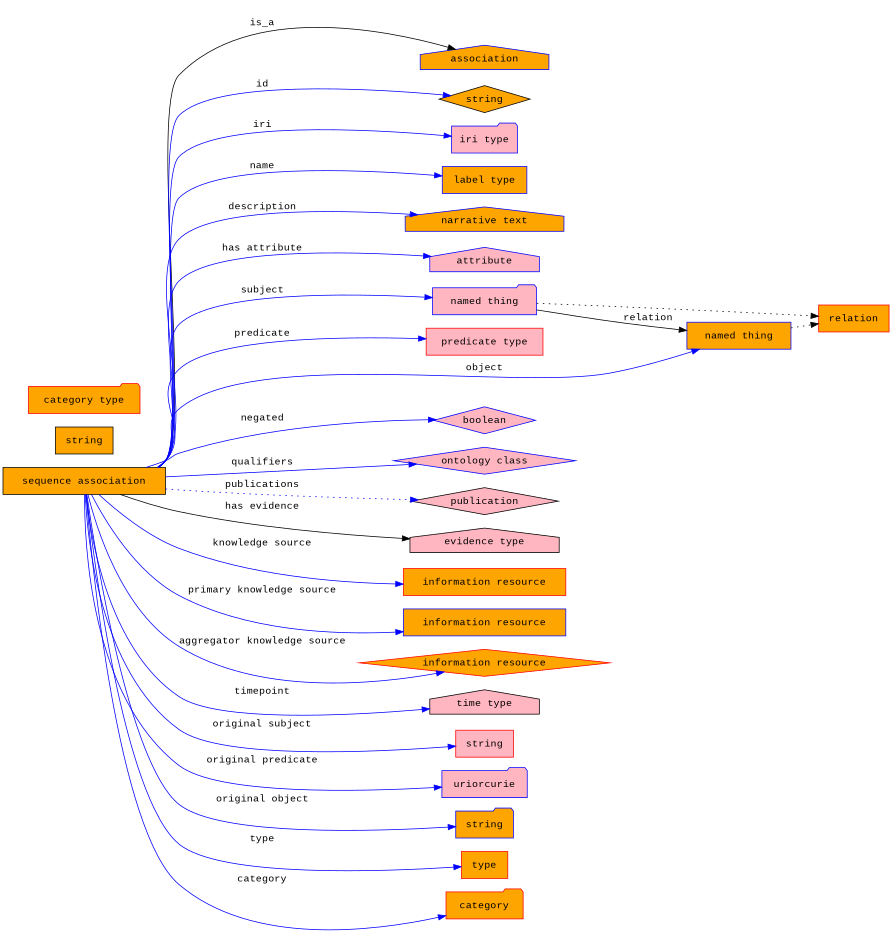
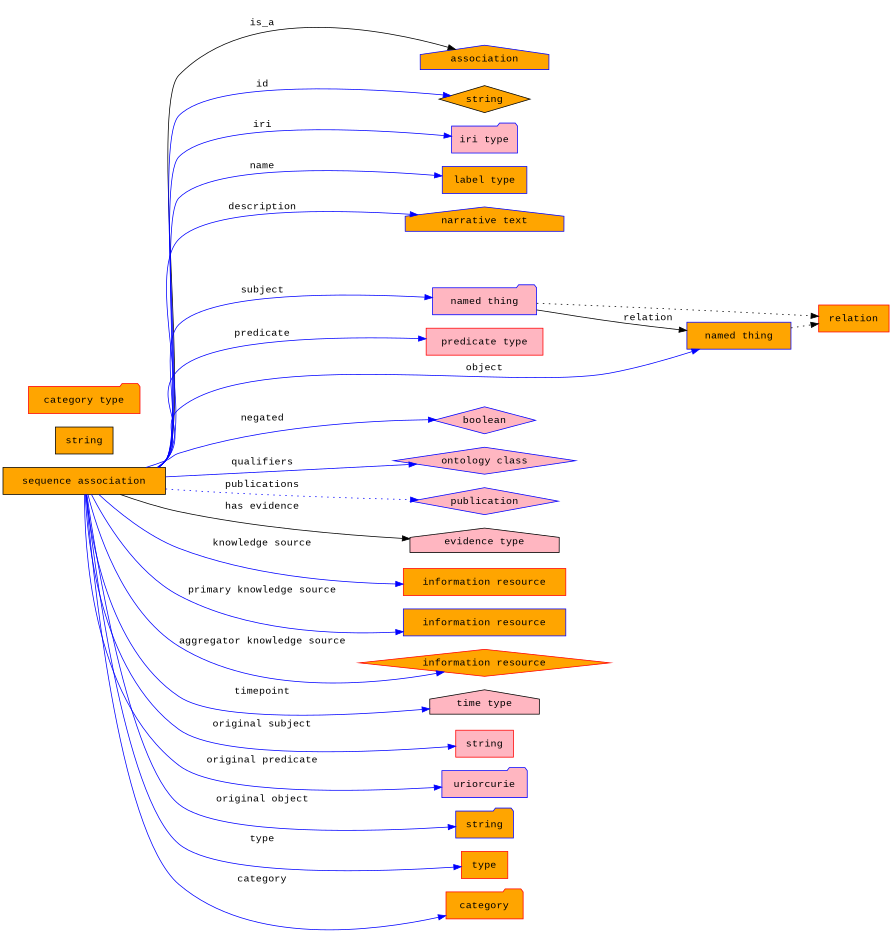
node "attribute": removed
node "publication": color black -> blue
